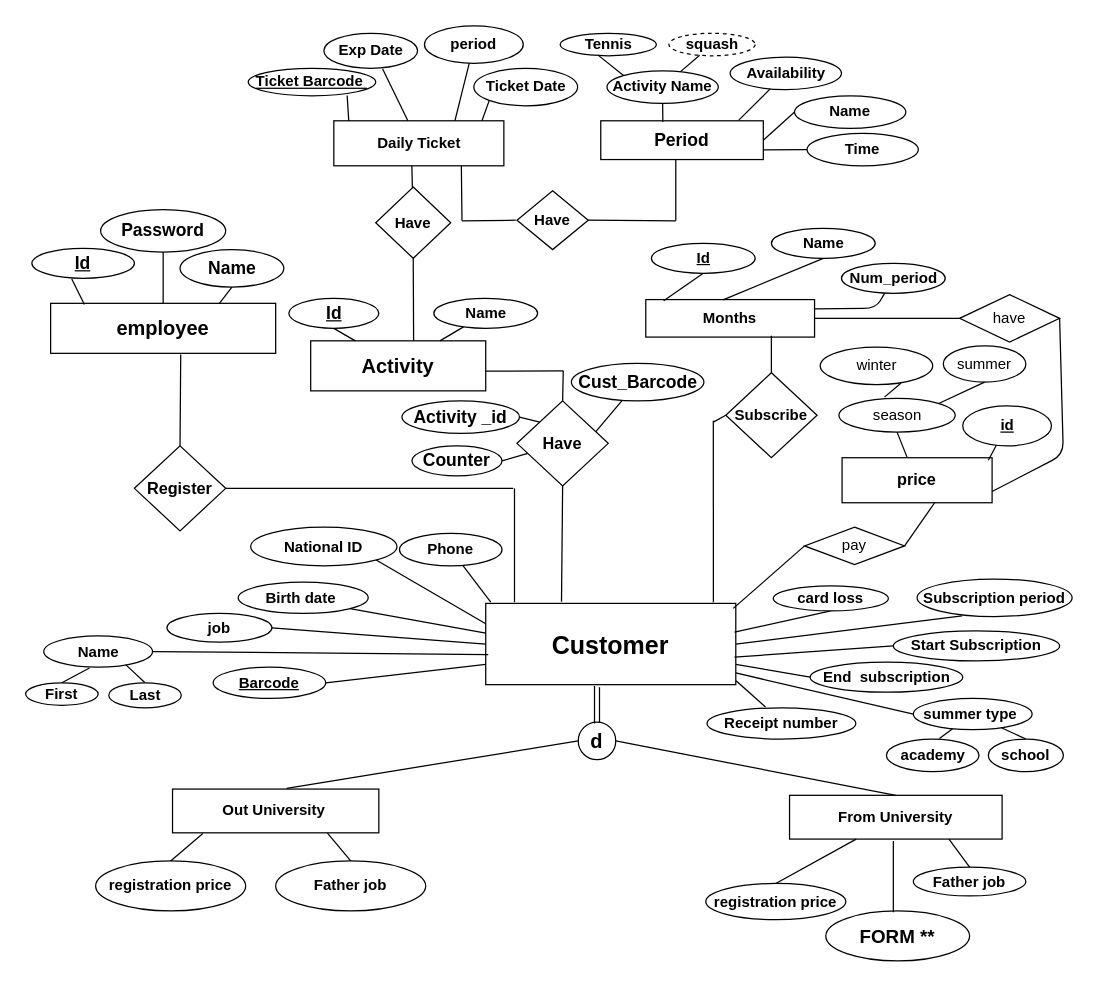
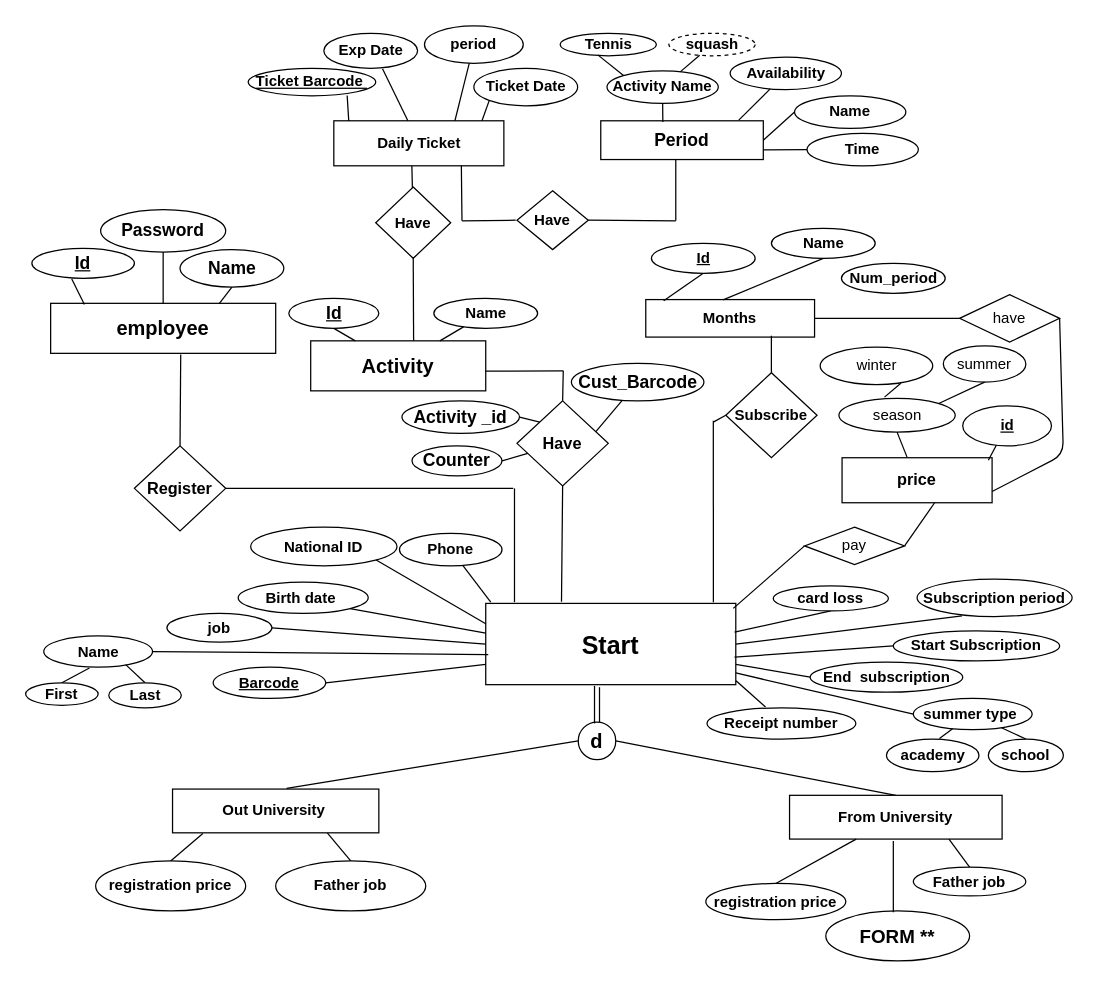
edge "Num_period" -- "Months": removed
node "Customer": label "Customer" -> "Start"
